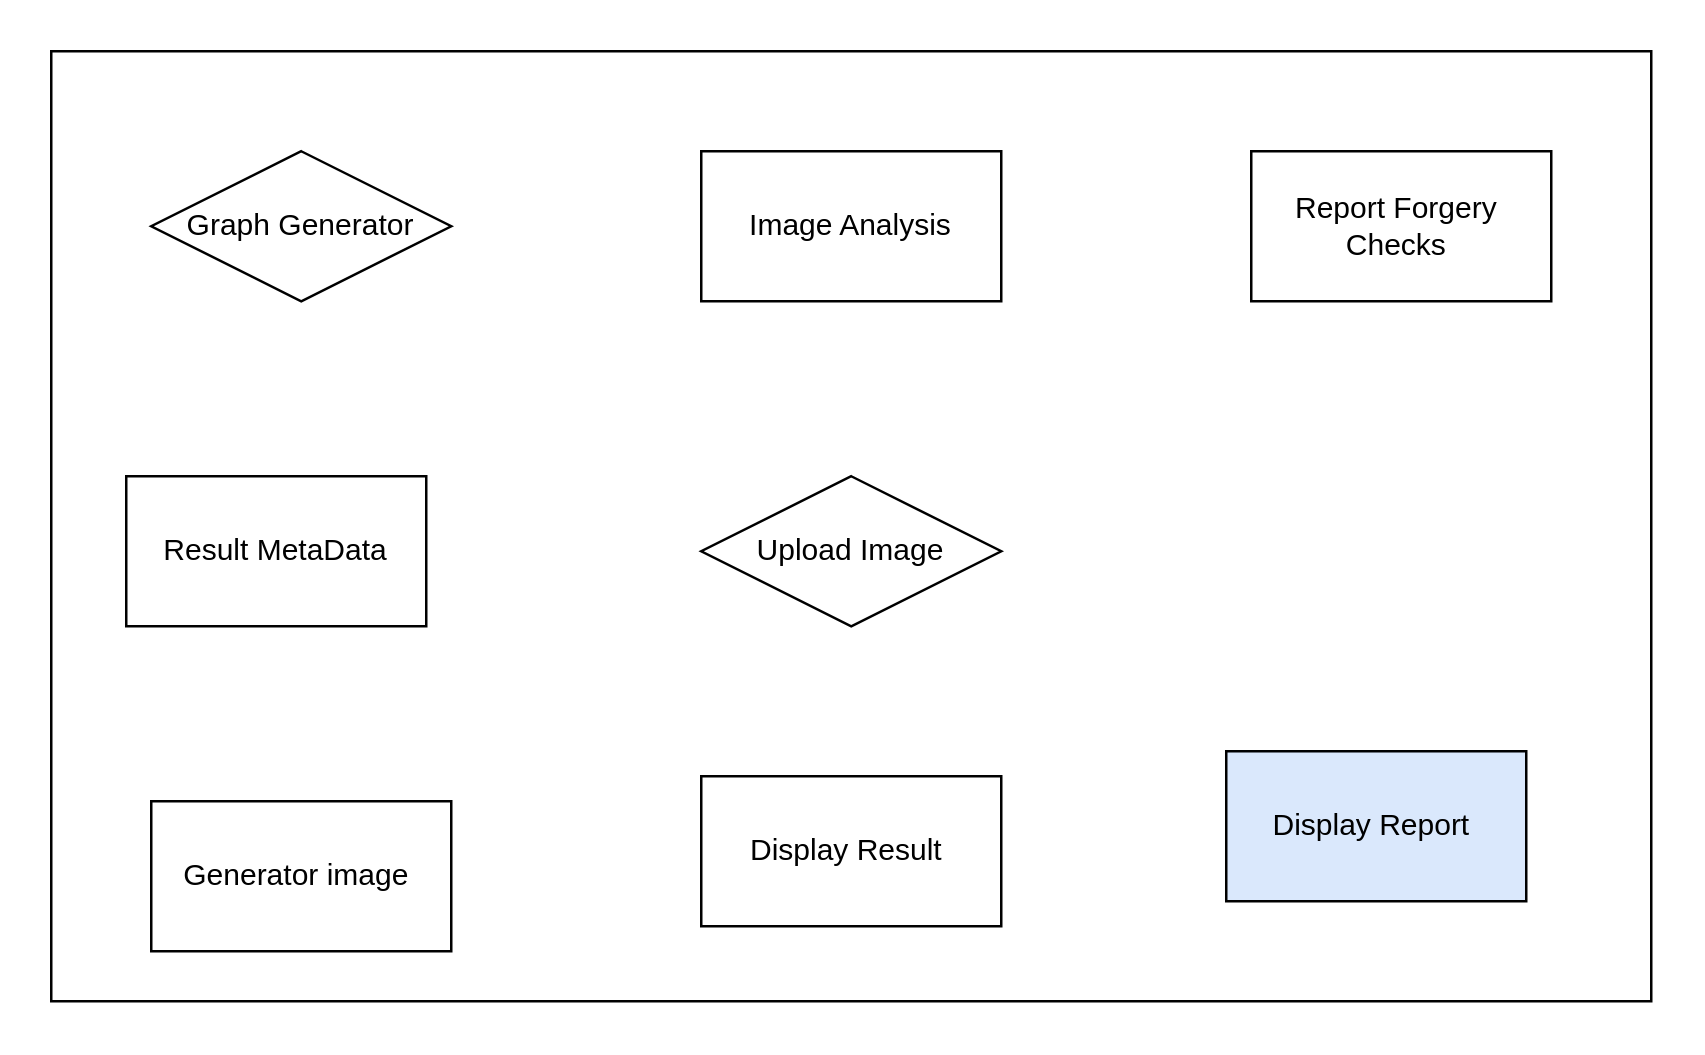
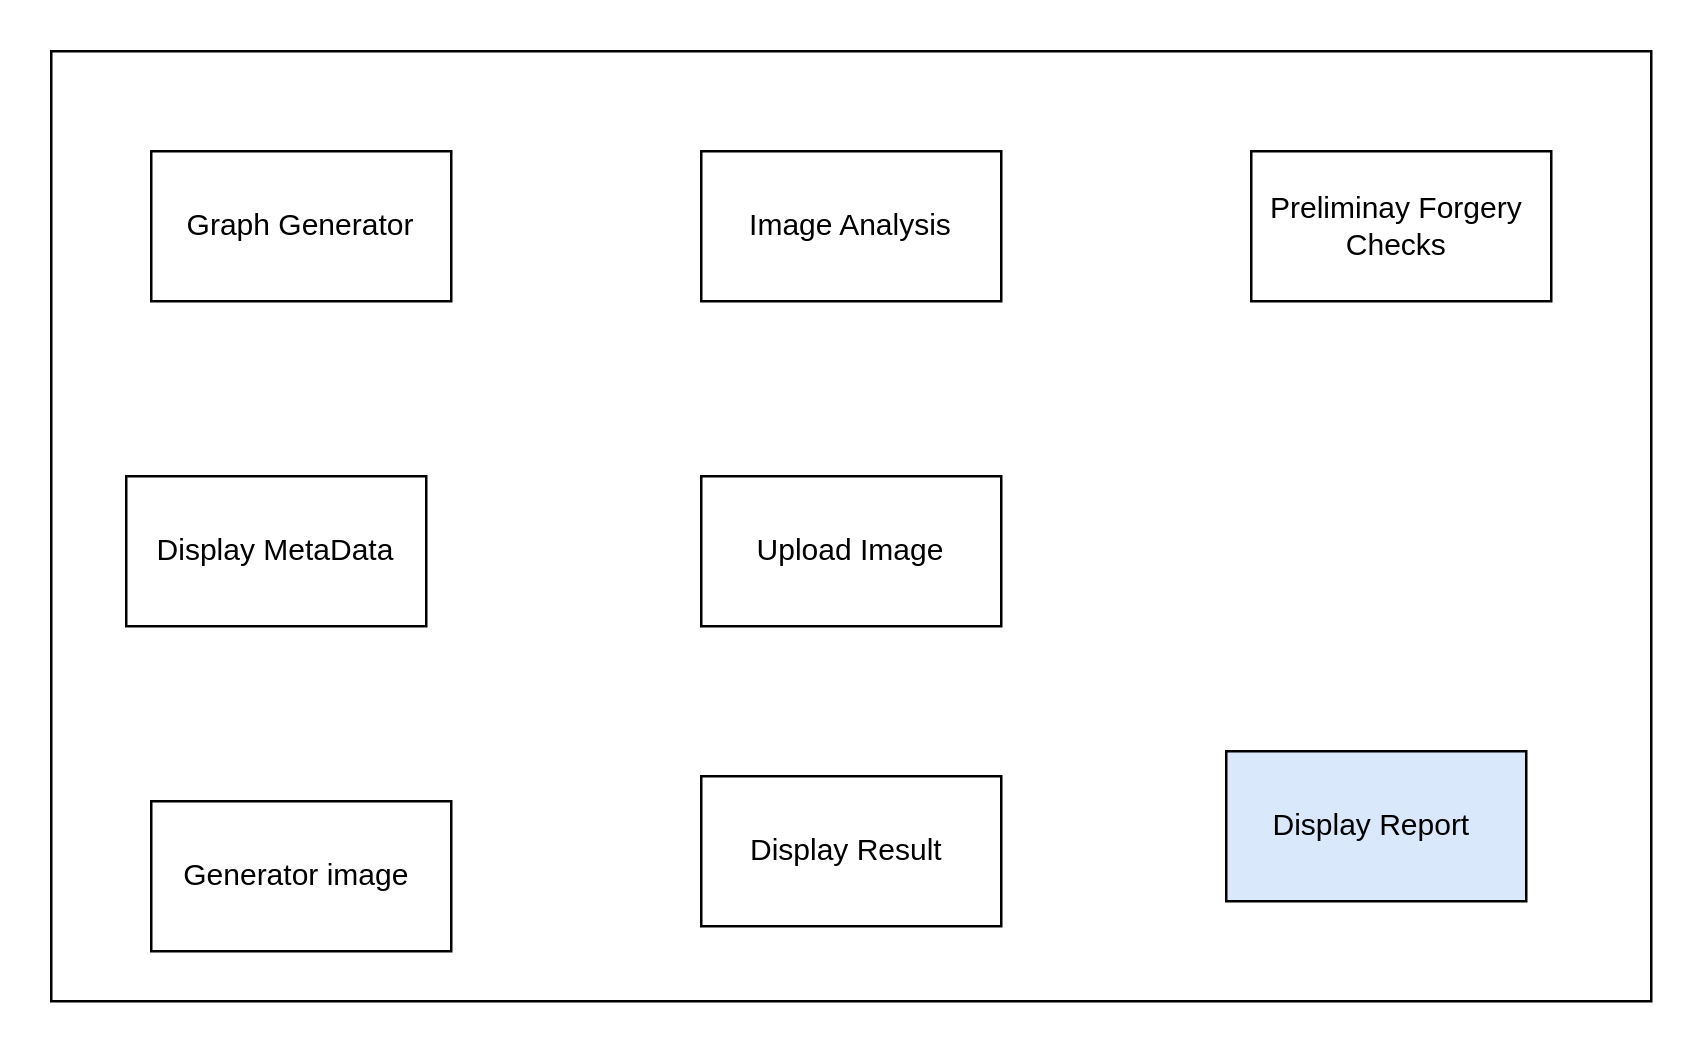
node "Graph Generator": shape diamond -> rectangle
node "Report Forgery Checks": label "Report Forgery Checks" -> "Preliminay Forgery Checks"
node "Result MetaData": label "Result MetaData" -> "Display MetaData"
node "Upload Image": shape diamond -> rectangle
